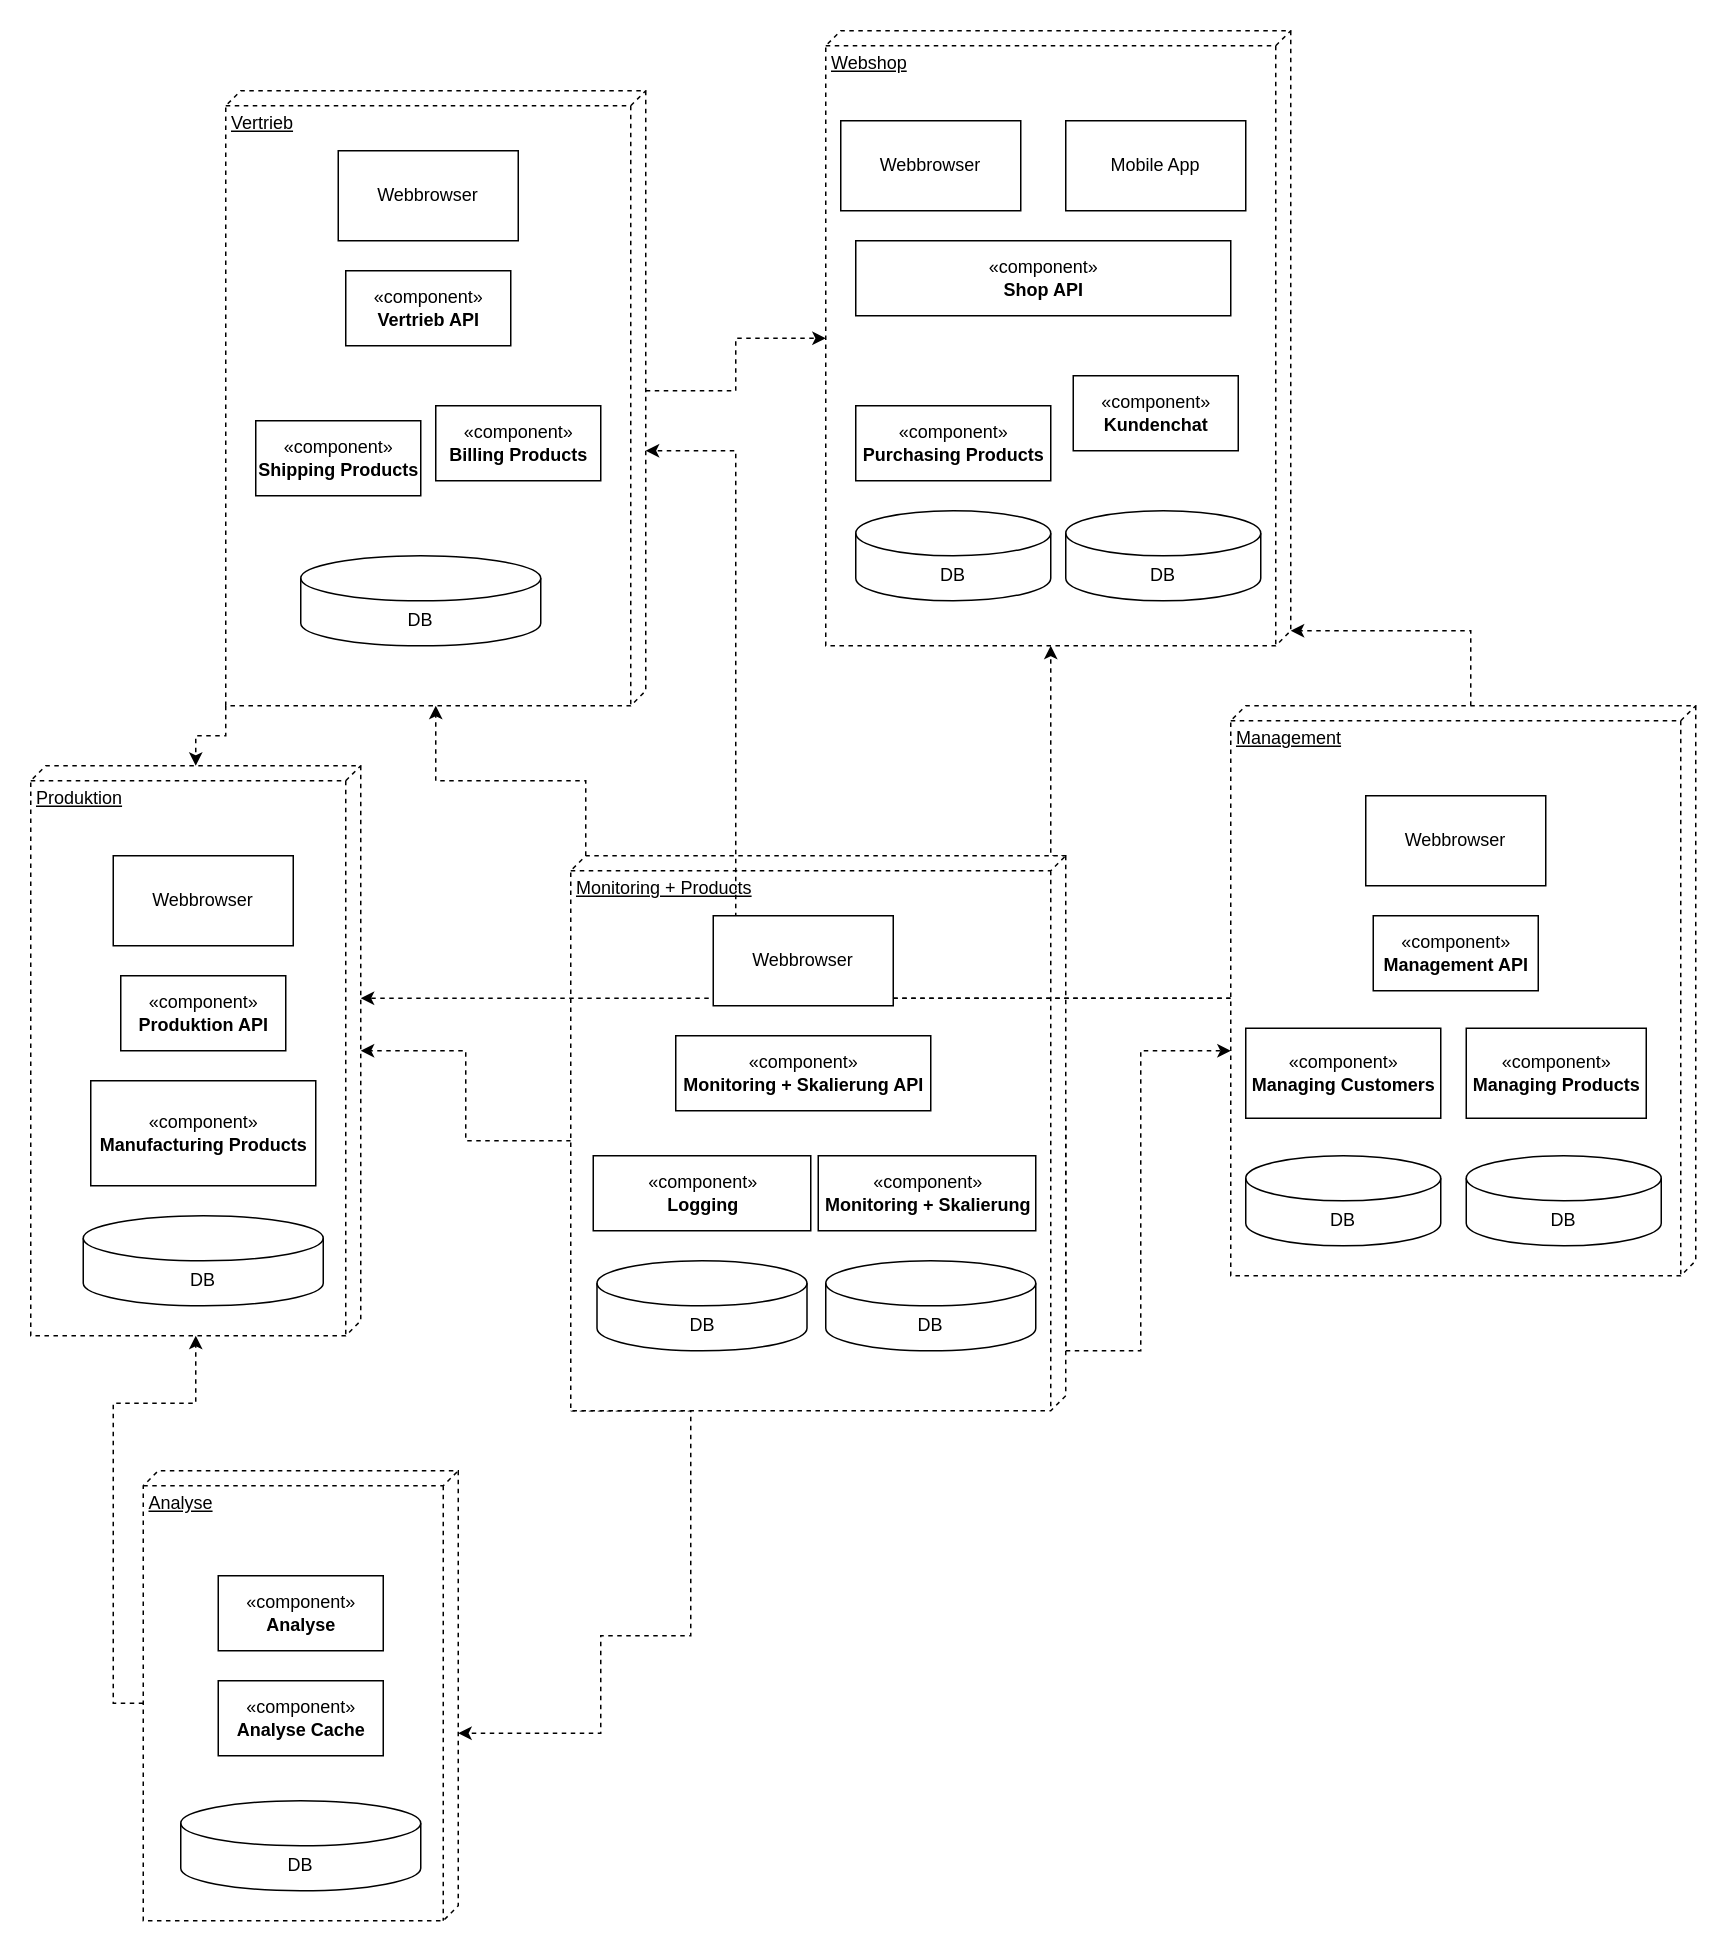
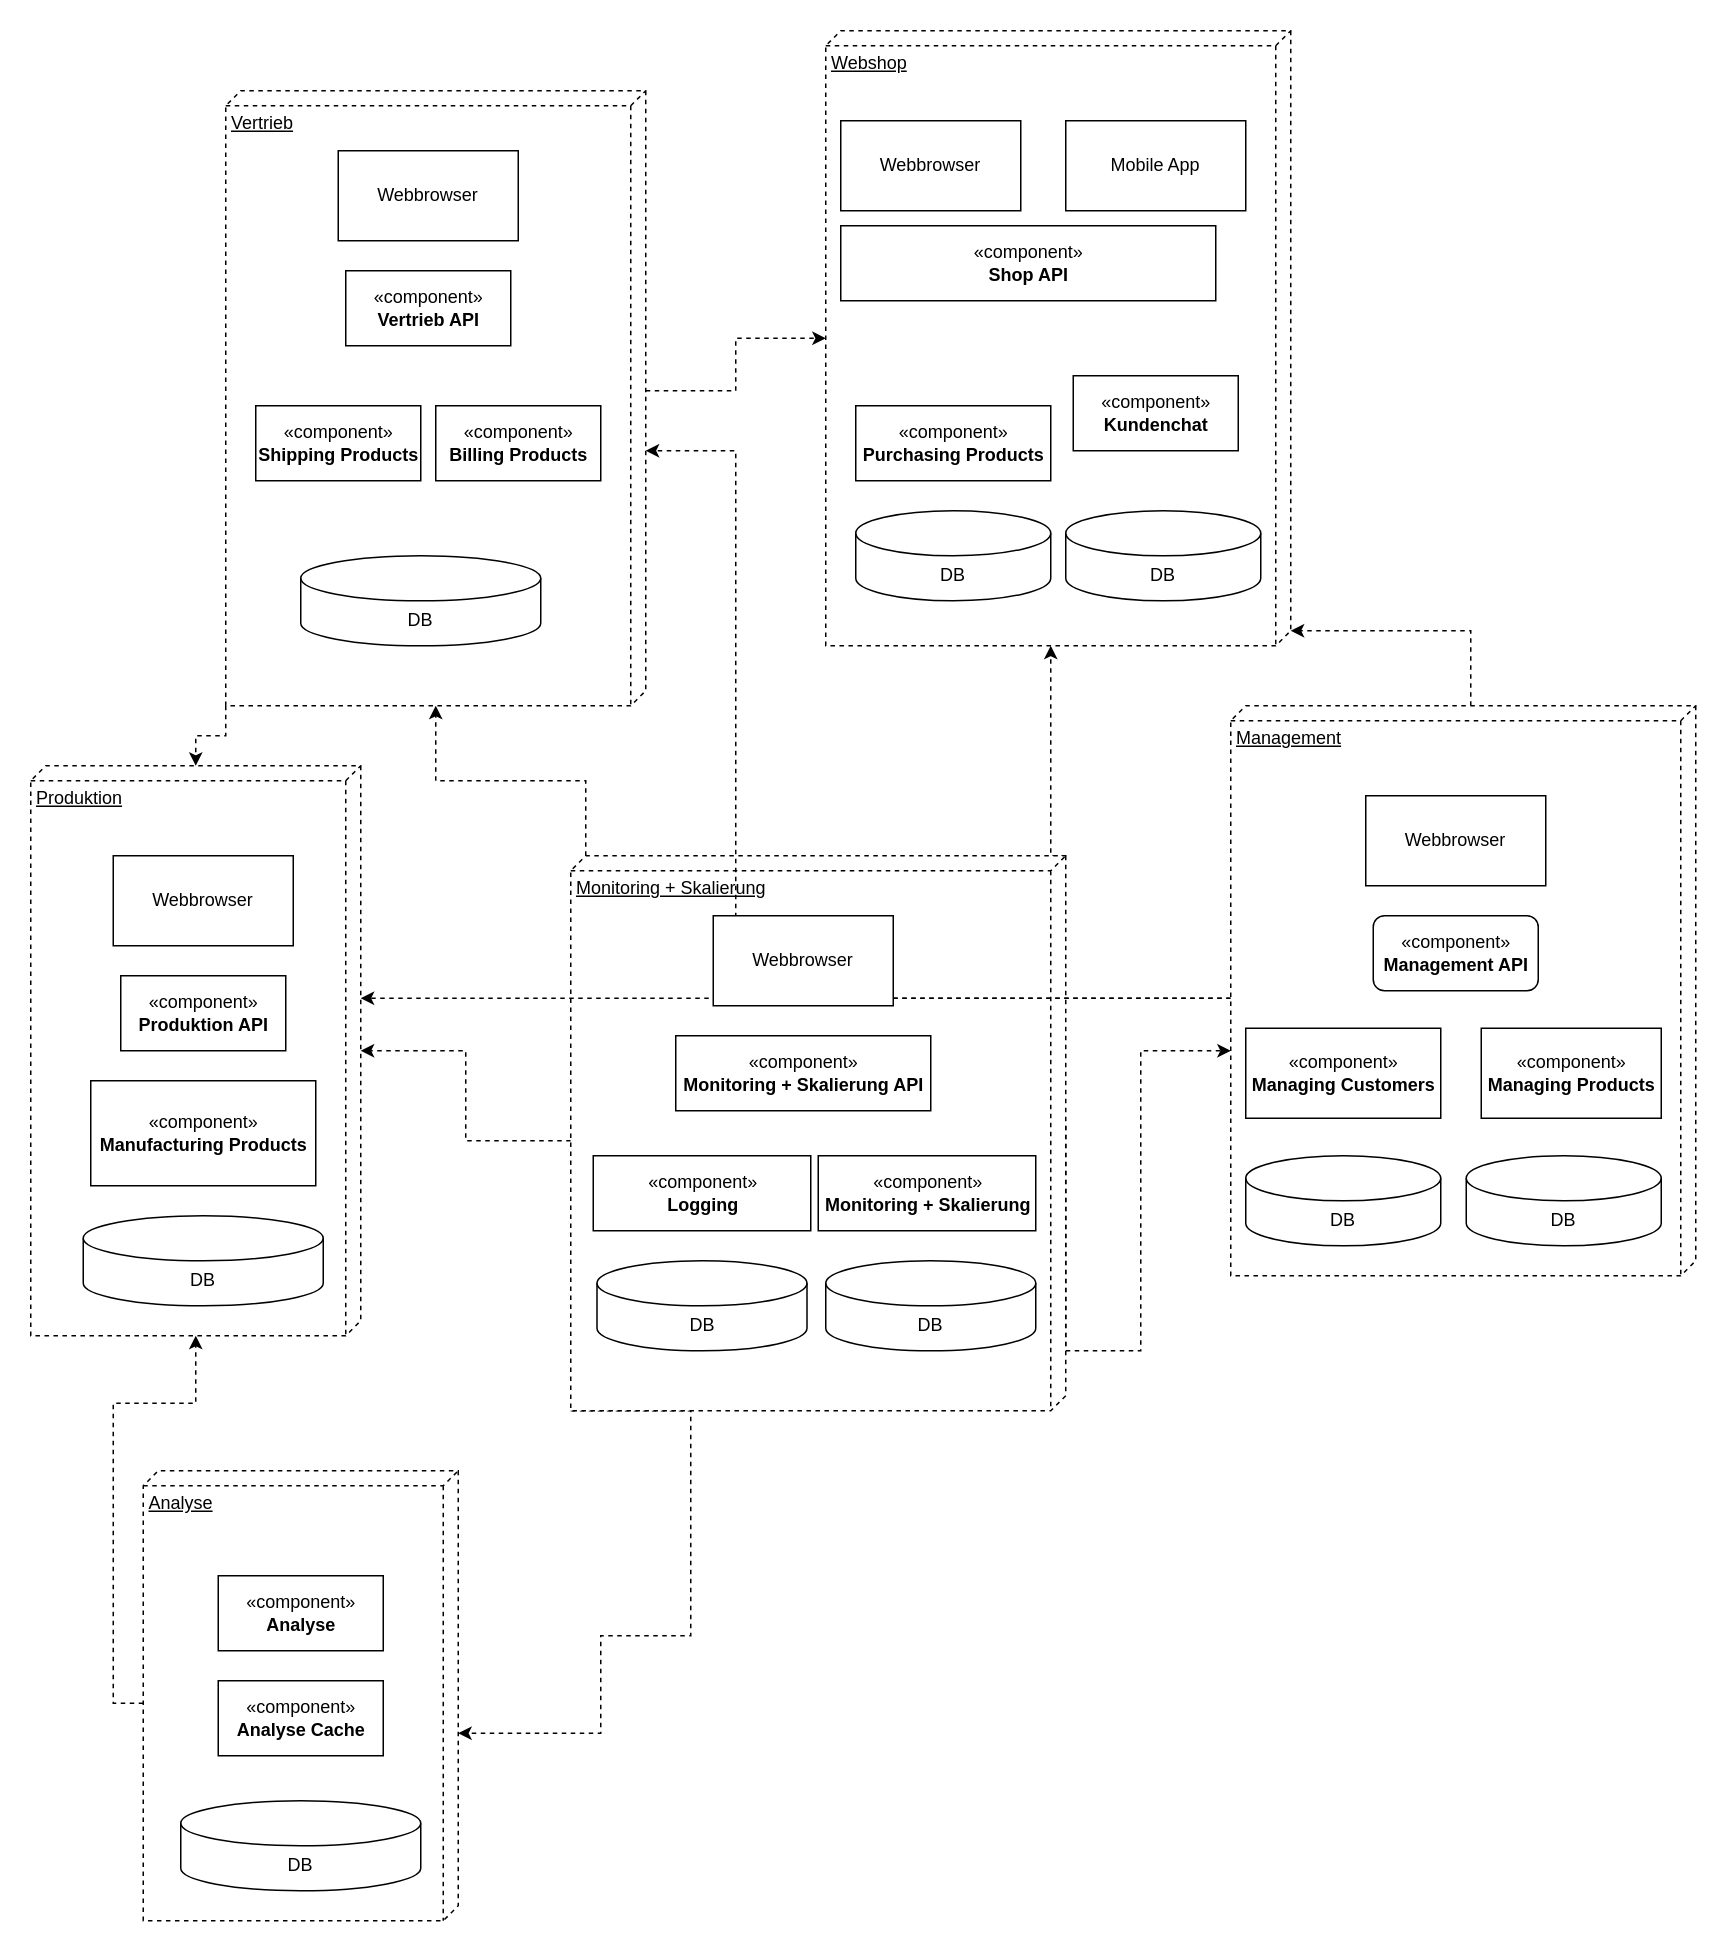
node "«component» Shop API": moved (1043, 278) -> (1028, 263)
node "«component» Shipping Products": moved (338, 458) -> (338, 443)
node "Monitoring + Products": label "Monitoring + Products" -> "Monitoring + Skalierung"
node "«component» Management API": shape rectangle -> rounded rectangle
node "«component» Managing Products": moved (1556, 1073) -> (1571, 1073)
